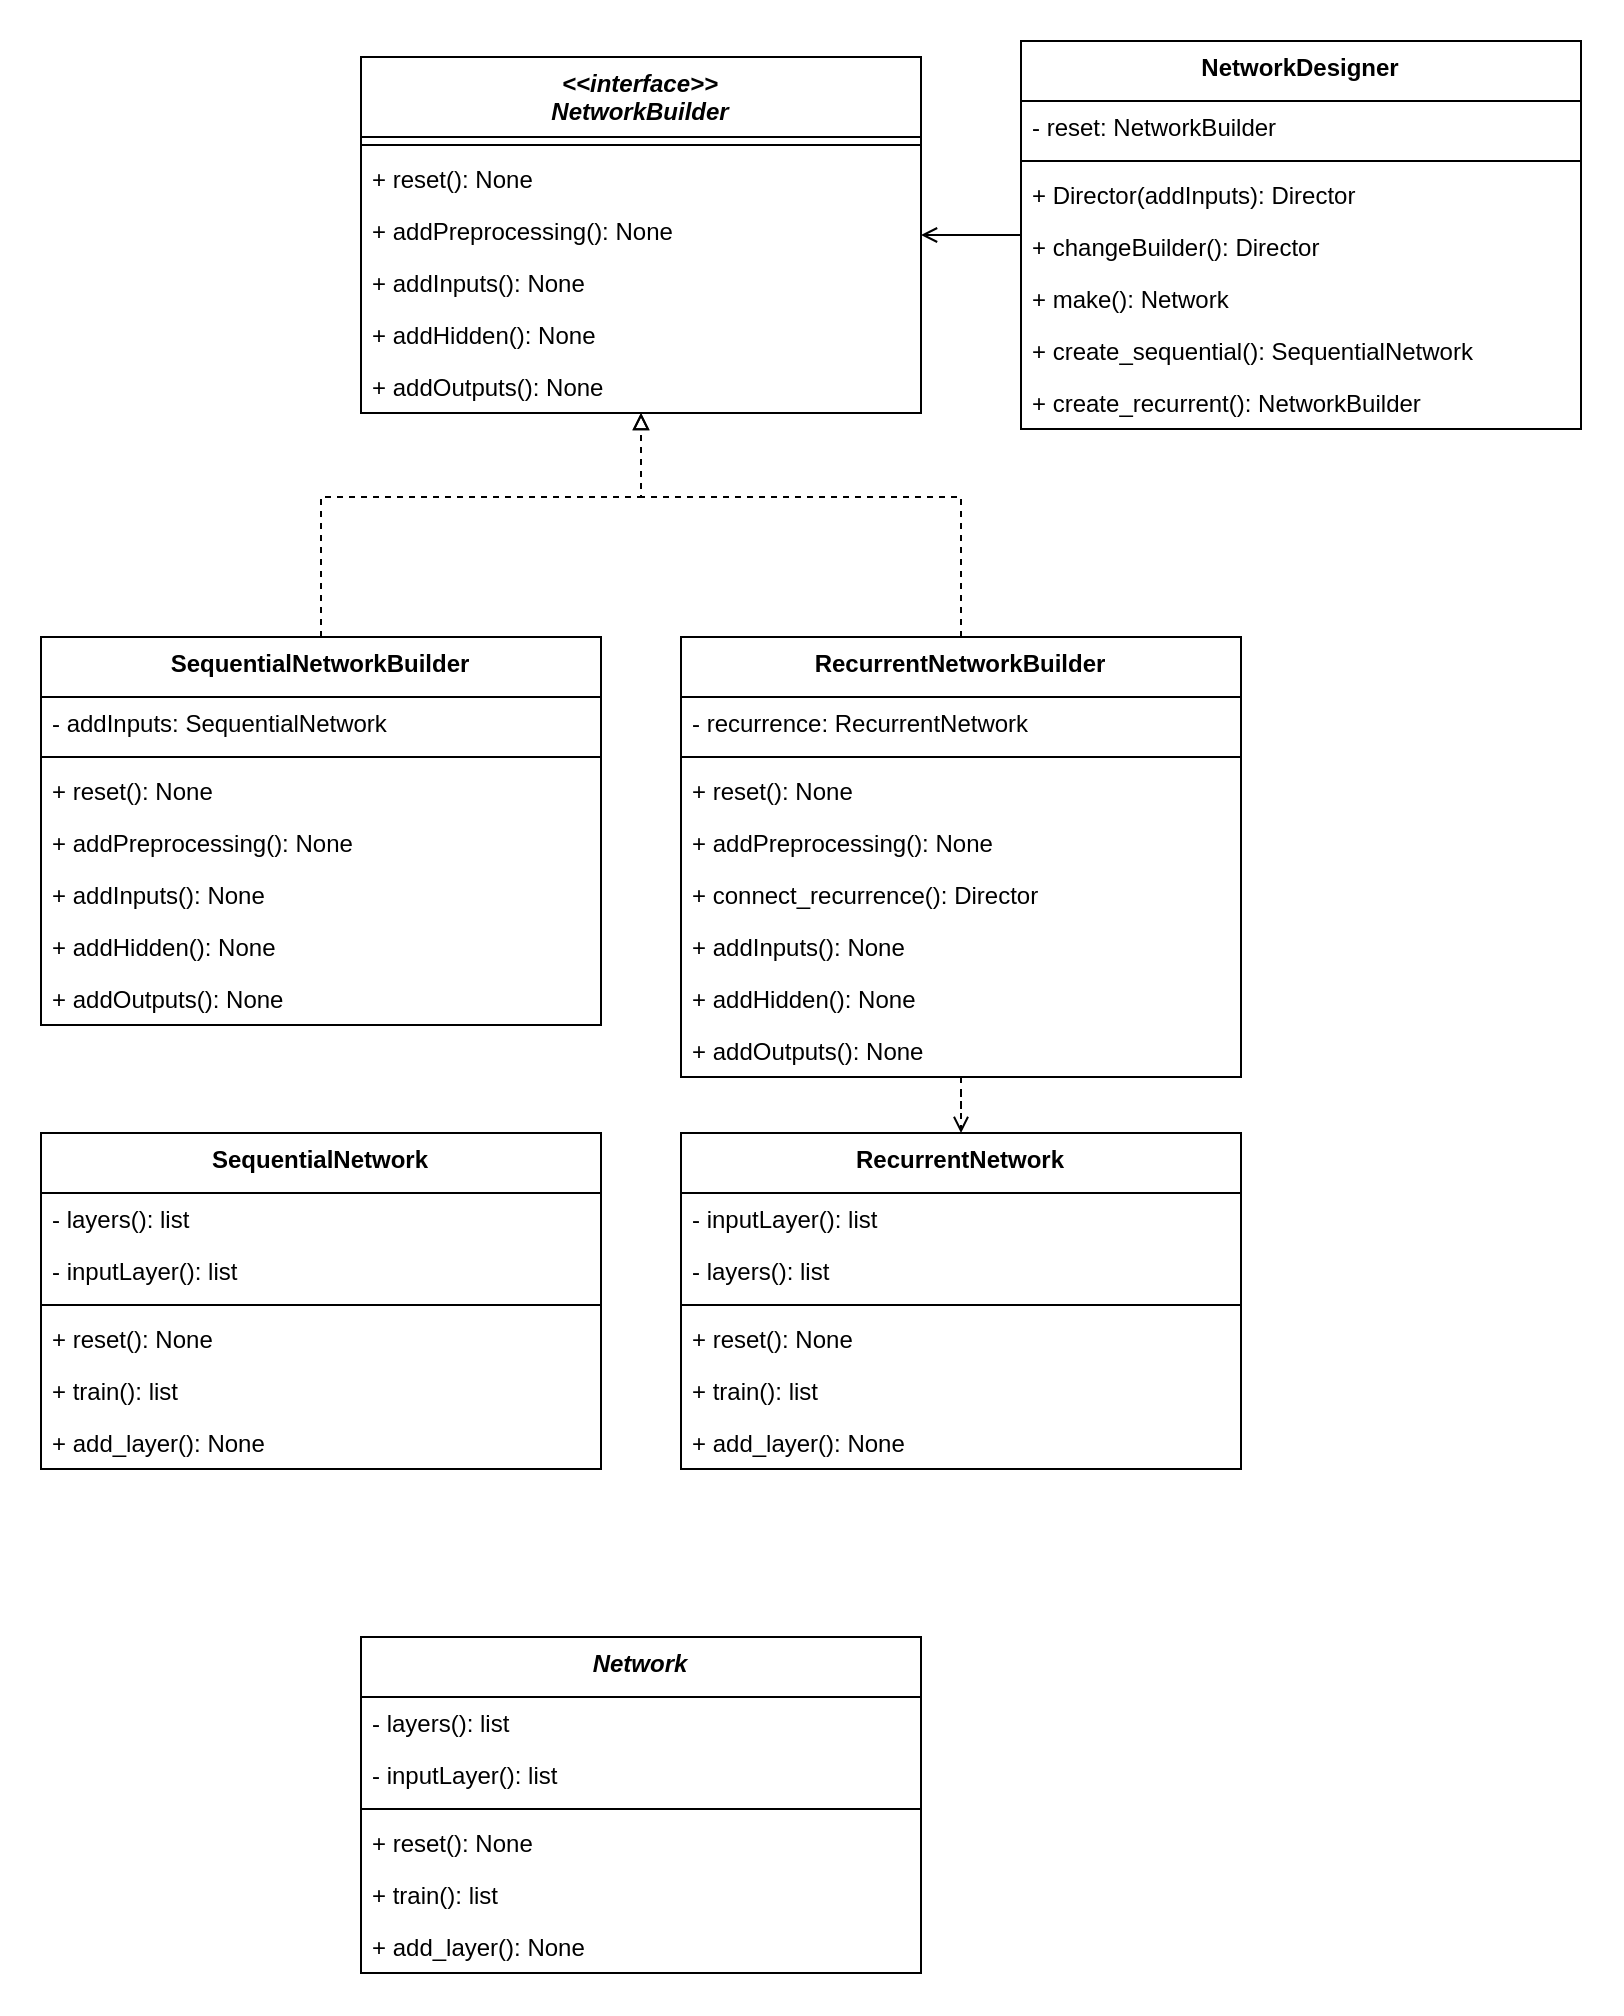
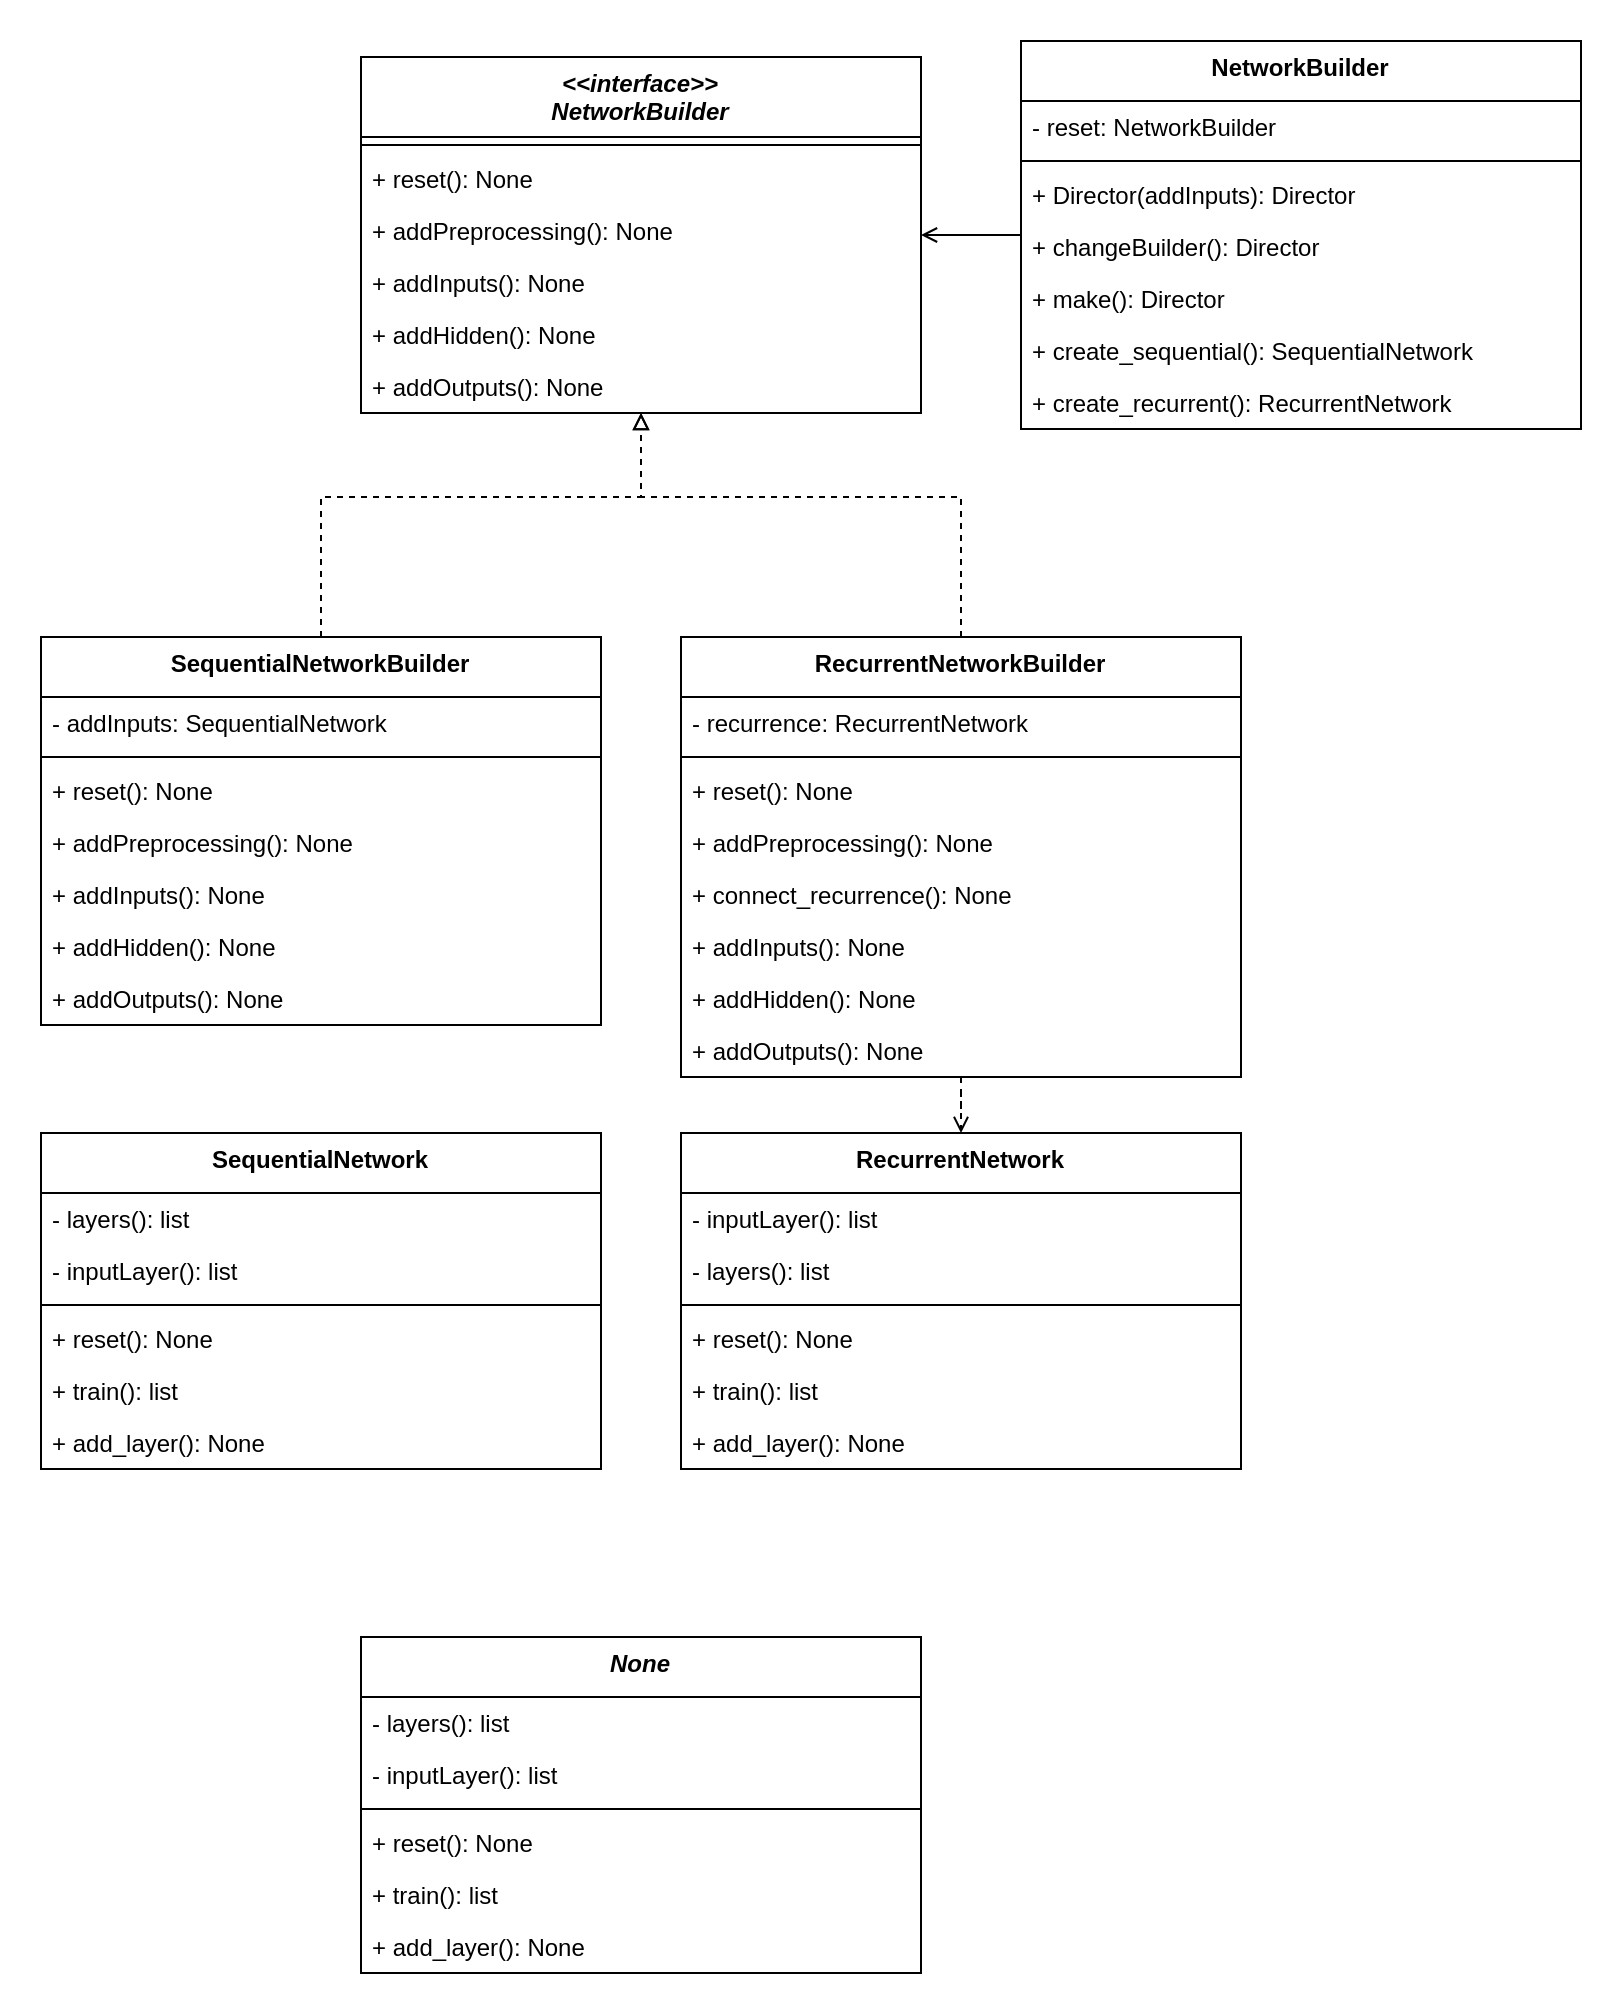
node "NetworkDesigner": label "NetworkDesigner" -> "NetworkBuilder"
node "+ make(): Network": label "+ make(): Network" -> "+ make(): Director"
node "+ create_recurrent(): NetworkBuilder": label "+ create_recurrent(): NetworkBuilder" -> "+ create_recurrent(): RecurrentNetwork"
node "+ connect_recurrence(): Director": label "+ connect_recurrence(): Director" -> "+ connect_recurrence(): None"
node "Network": label "Network" -> "None"
